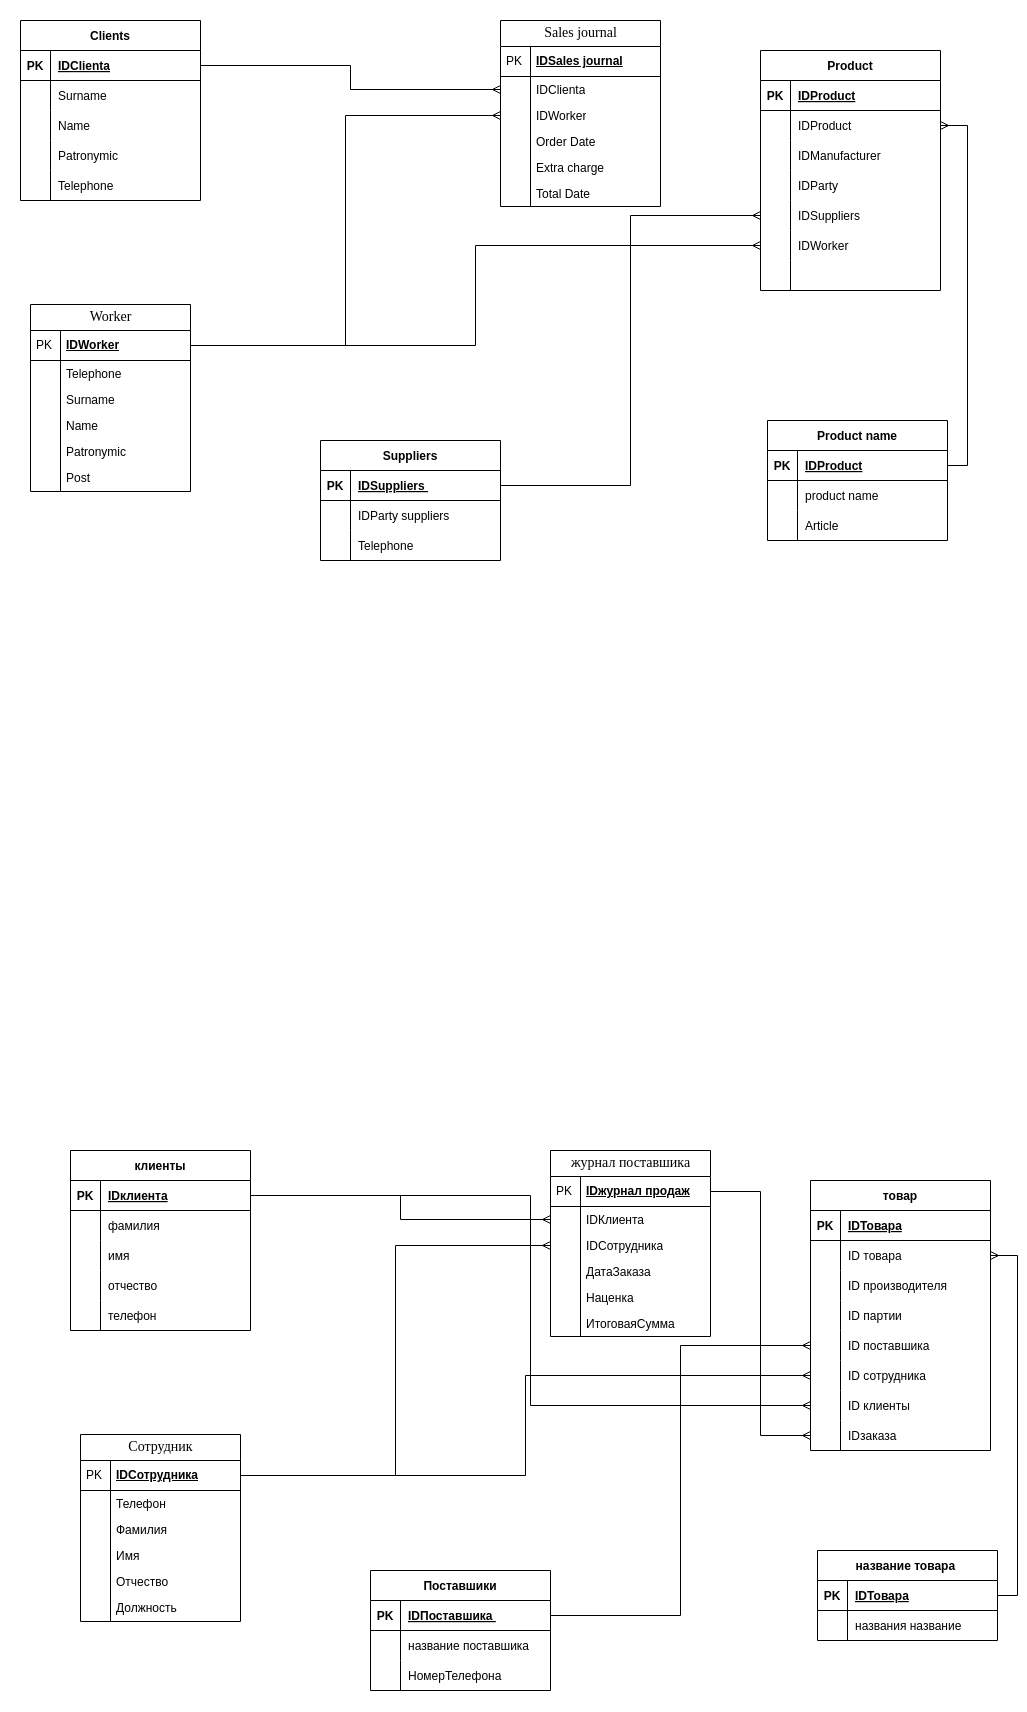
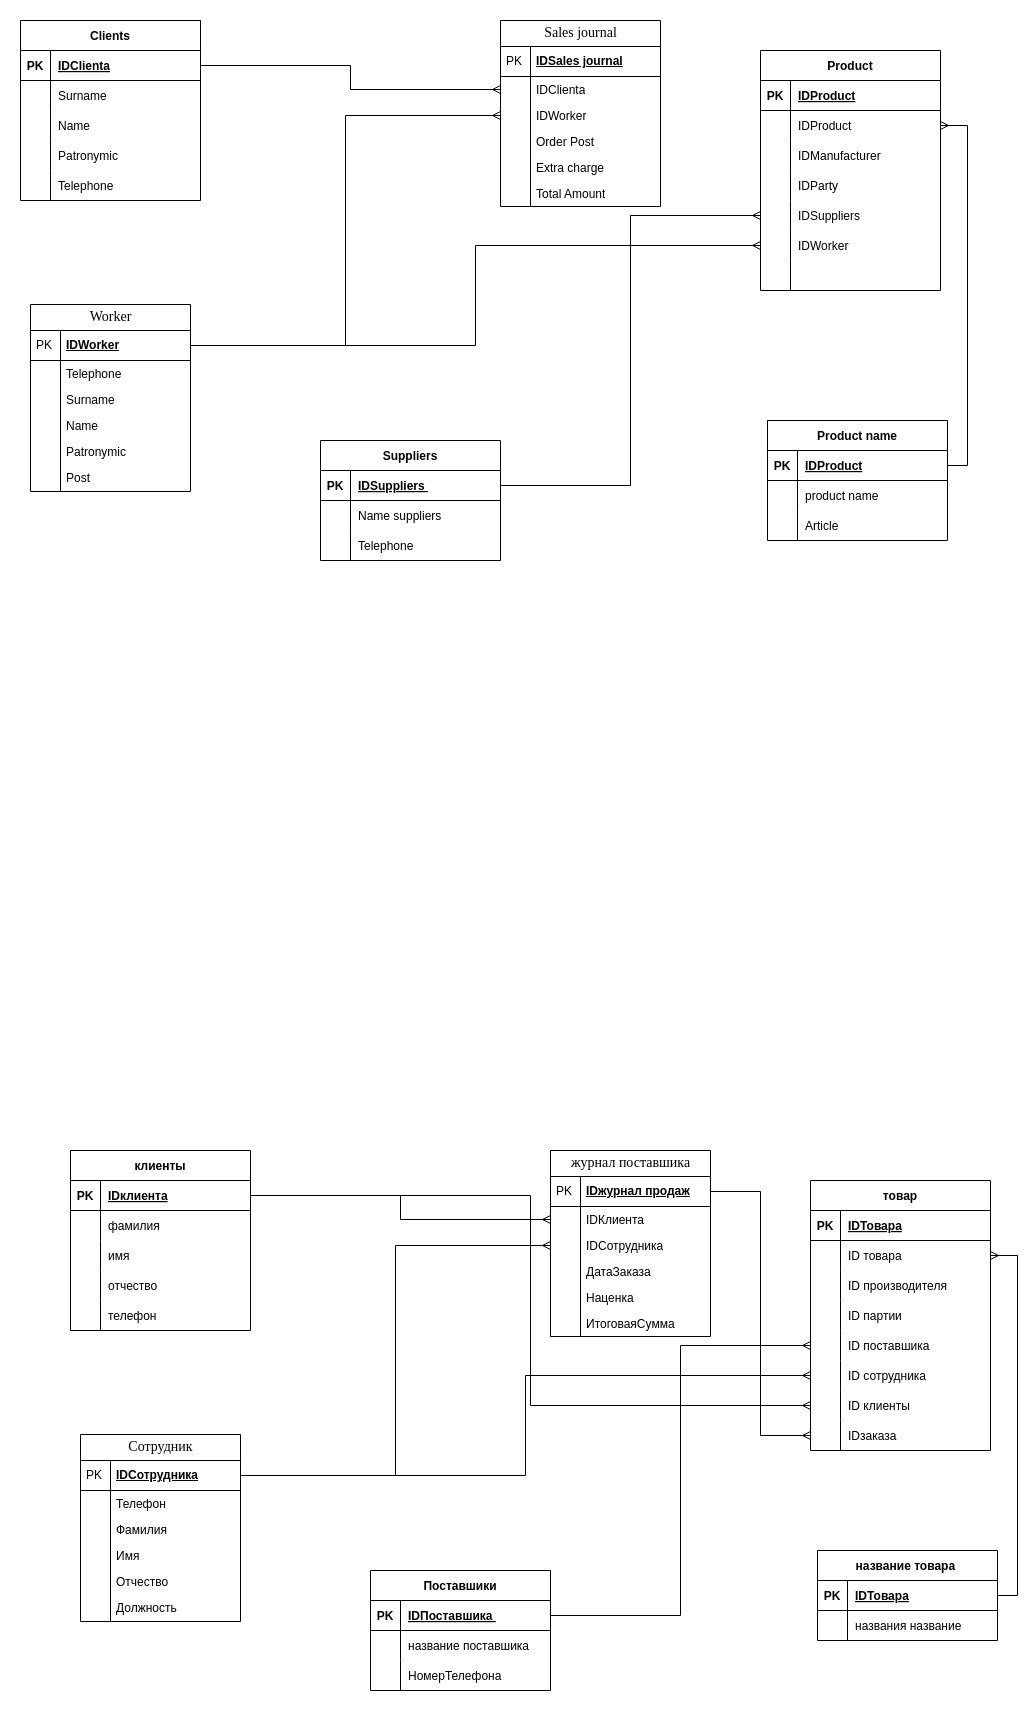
node "Order Date": label "Order Date" -> "Order Post"
node "Total Date": label "Total Date" -> "Total Amount"
node "IDParty suppliers": label "IDParty suppliers" -> "Name suppliers"
